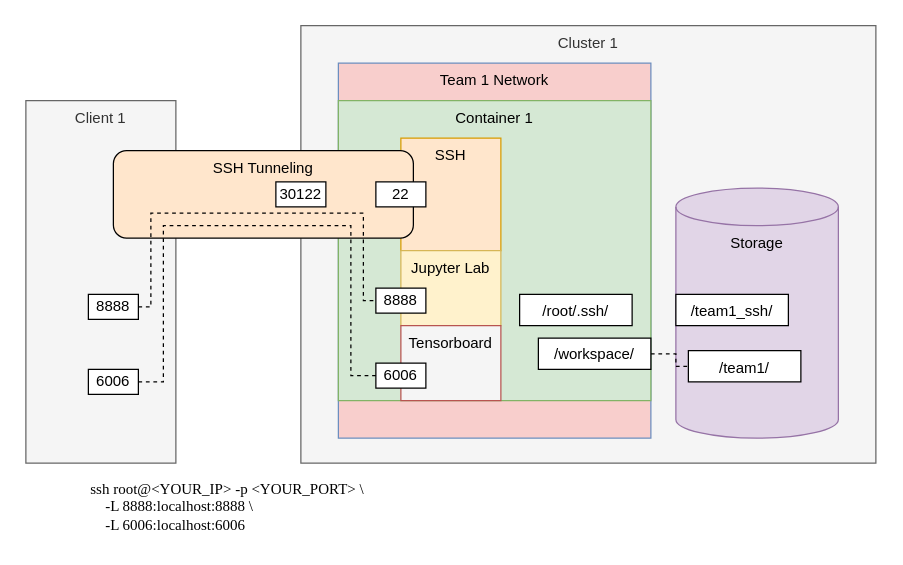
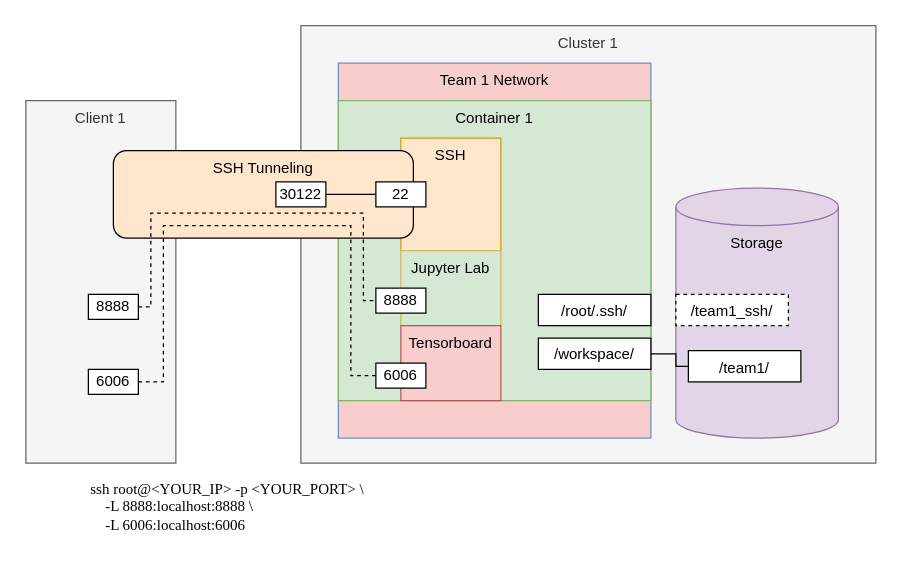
edge "30122" -- "22": added
node "Jupyter Lab": fillcolor #fff2cc -> #d5e8d4
node "/root/.ssh/": moved (576, 310) -> (594, 310)
node "/team1_ssh/": style solid -> dashed
edge "/workspace/" -- "/team1/": style dashed -> solid
node "Tensorboard": fillcolor #f5f5f5 -> #f8cecc
